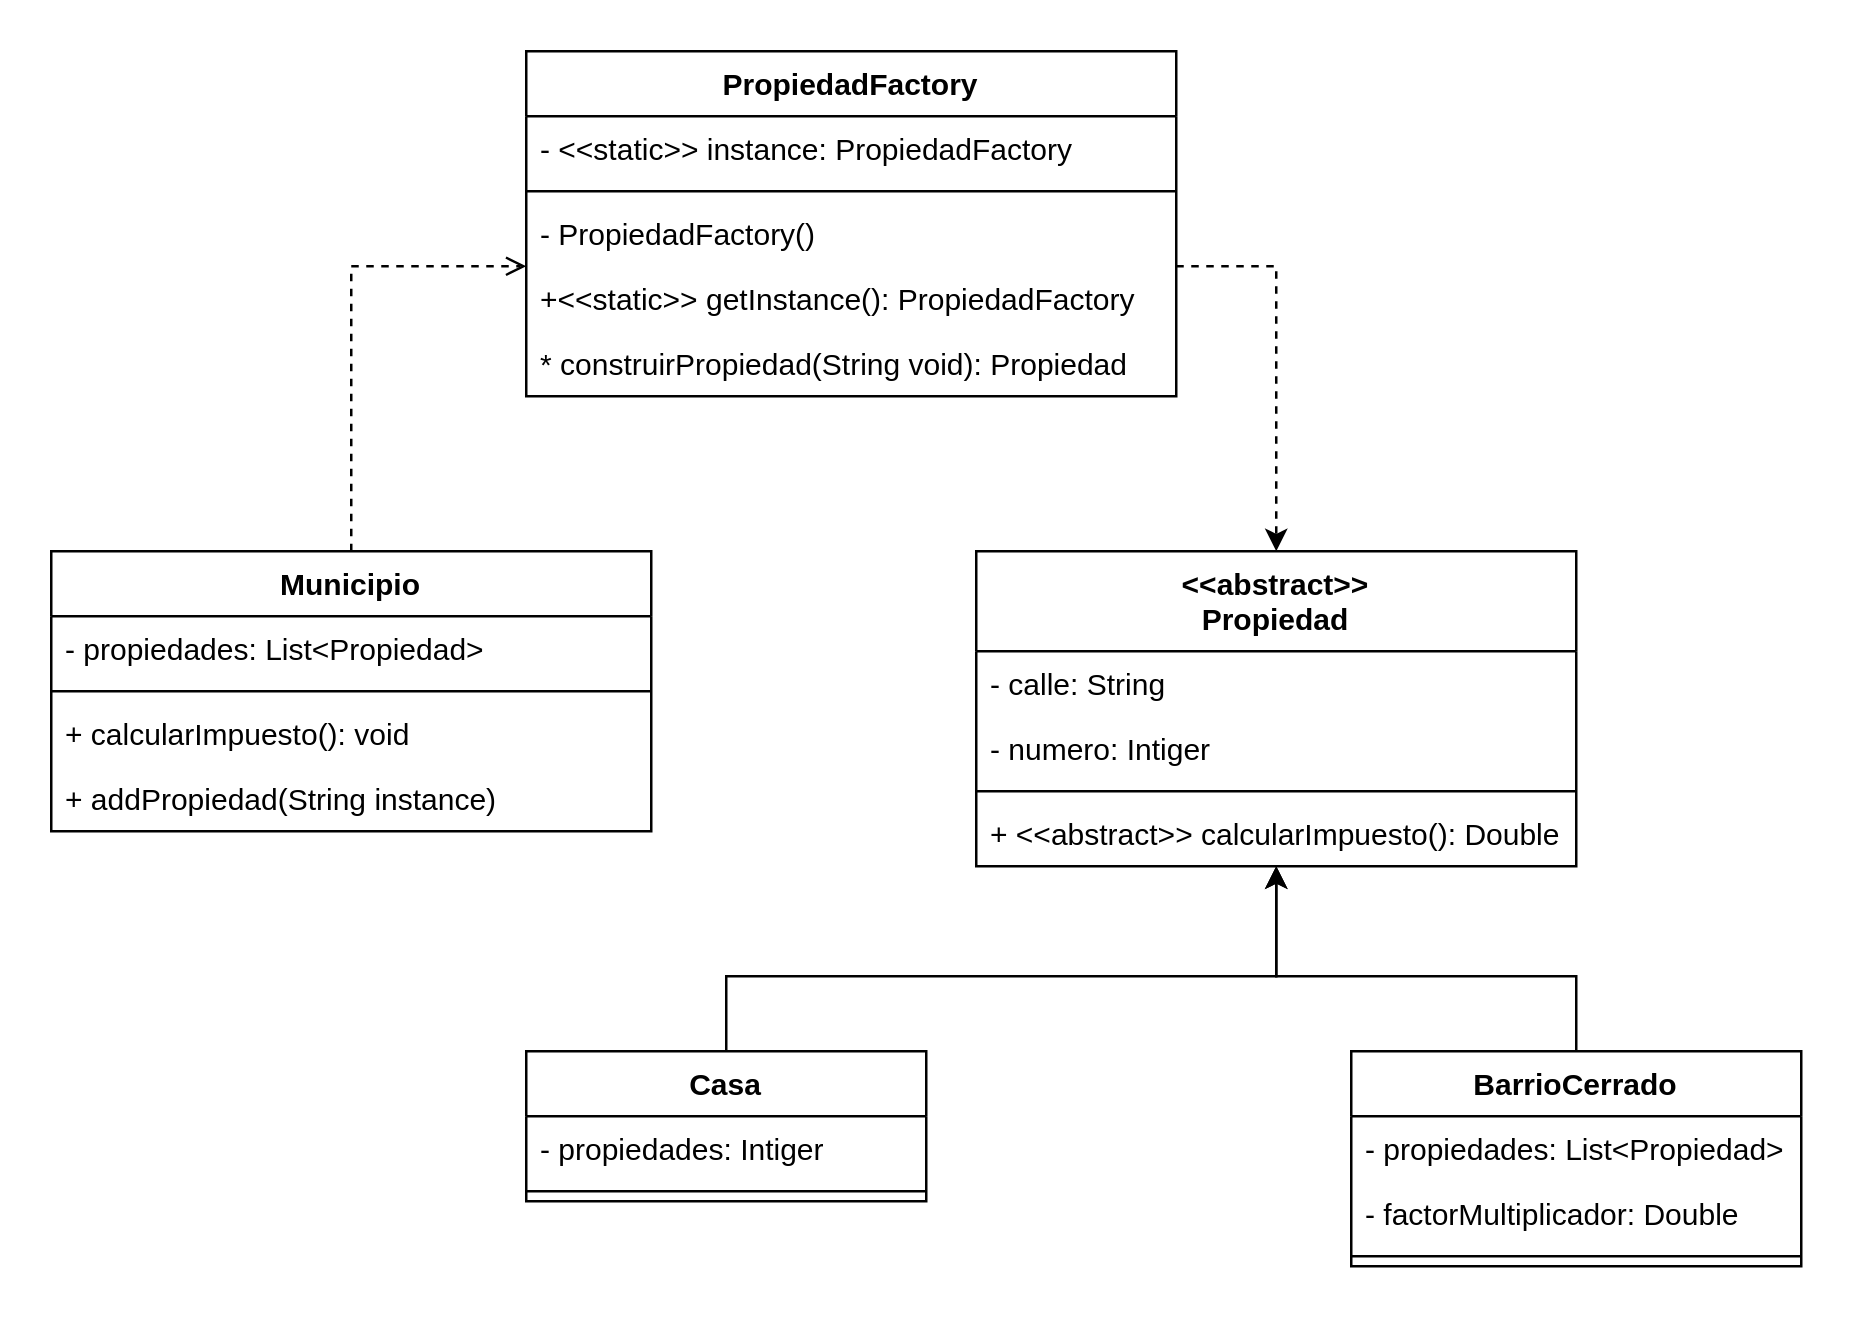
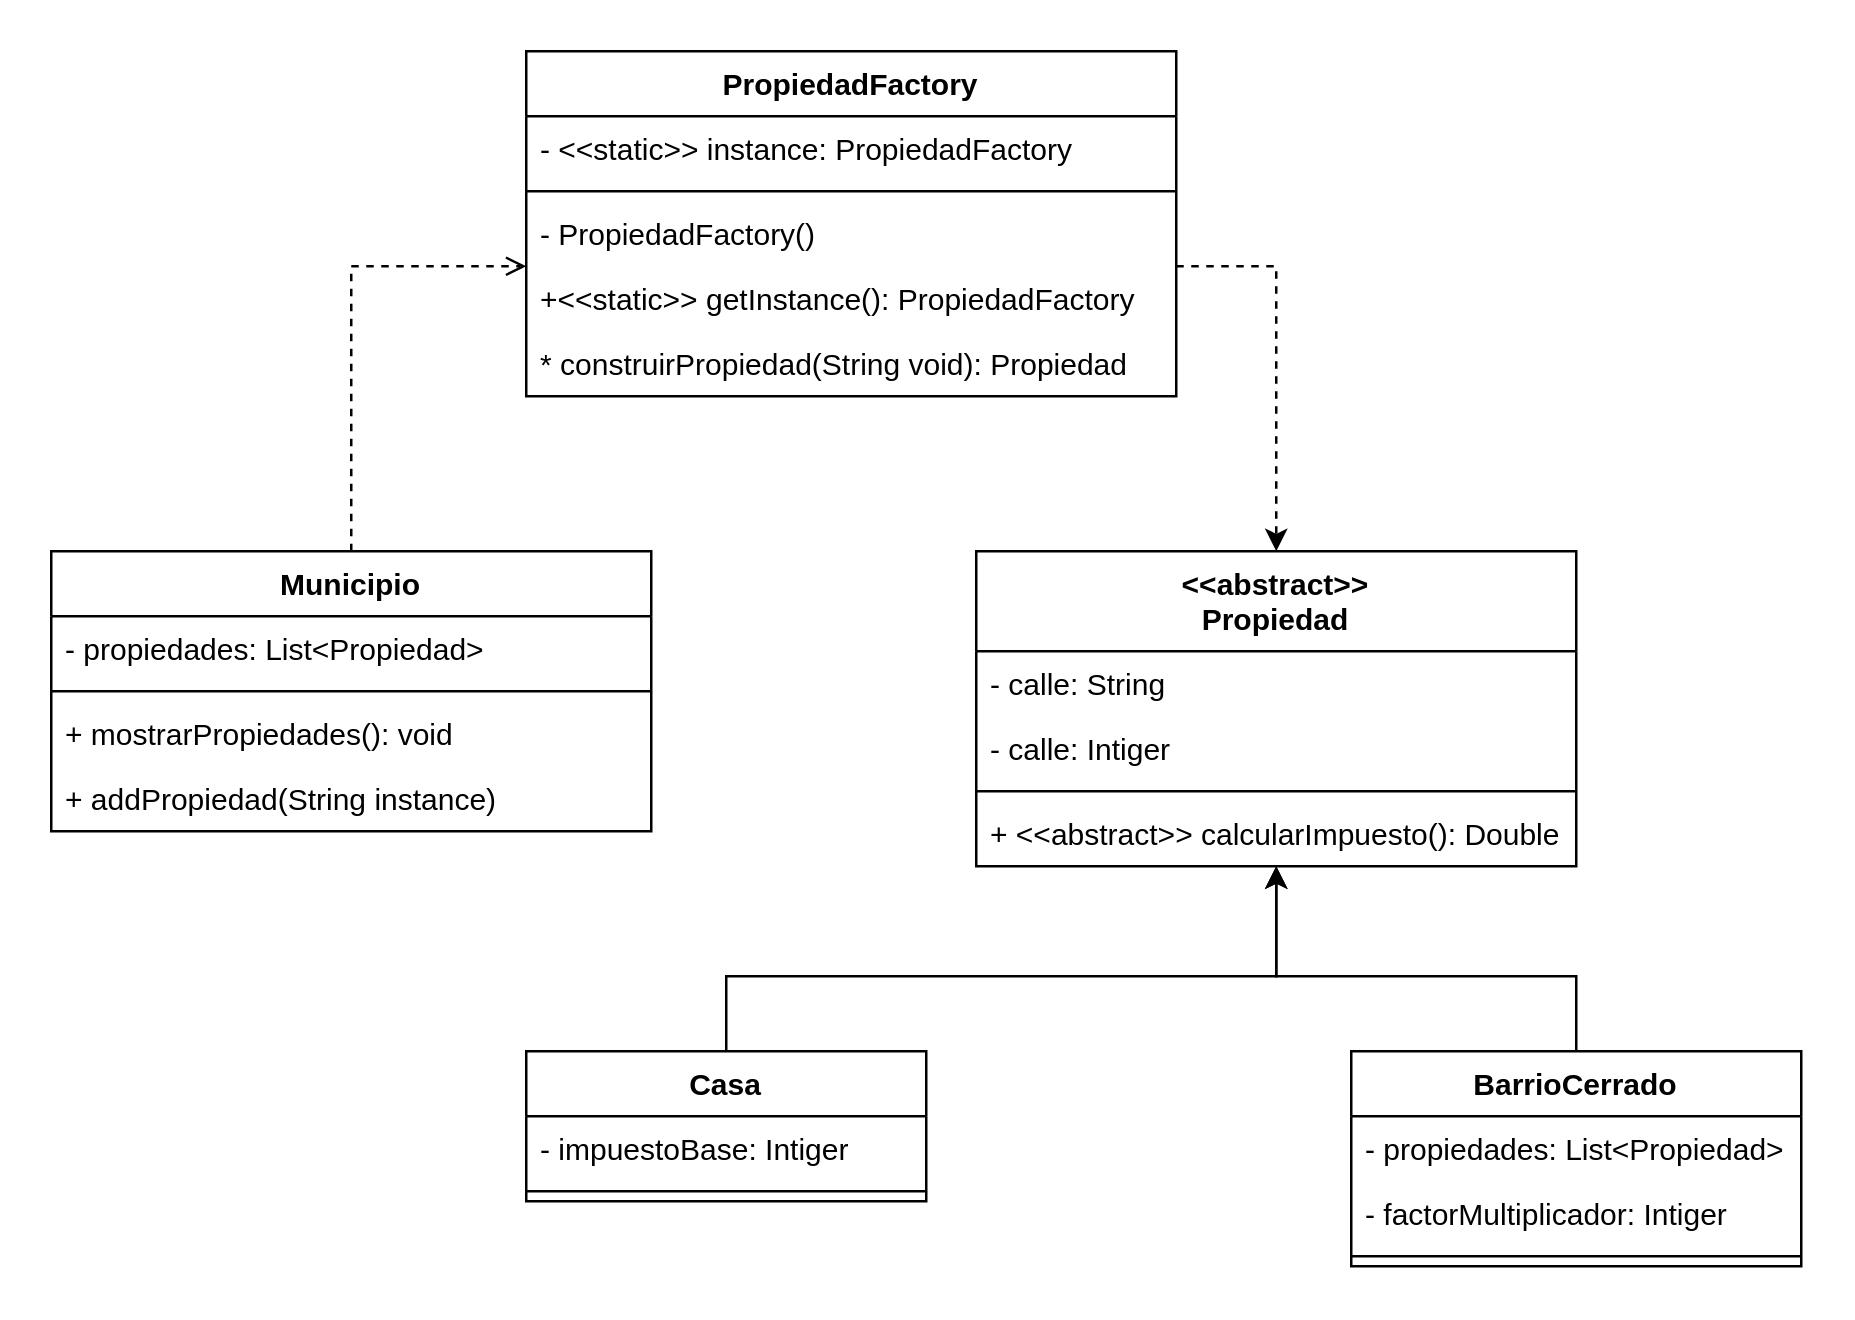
node "+ calcularImpuesto(): void": label "+ calcularImpuesto(): void" -> "+ mostrarPropiedades(): void"
node "- numero: Intiger": label "- numero: Intiger" -> "- calle: Intiger"
node "- propiedades: Intiger": label "- propiedades: Intiger" -> "- impuestoBase: Intiger"
node "- factorMultiplicador: Double": label "- factorMultiplicador: Double" -> "- factorMultiplicador: Intiger"
